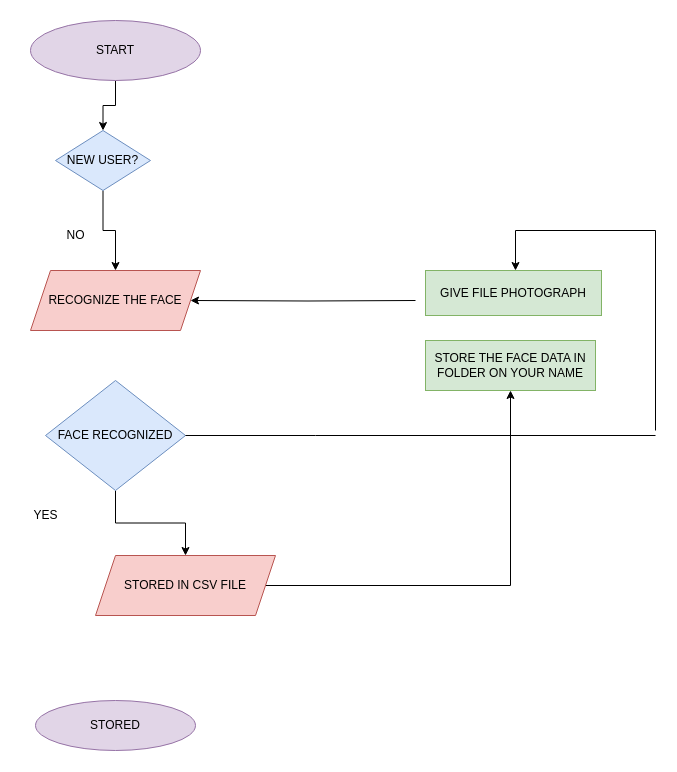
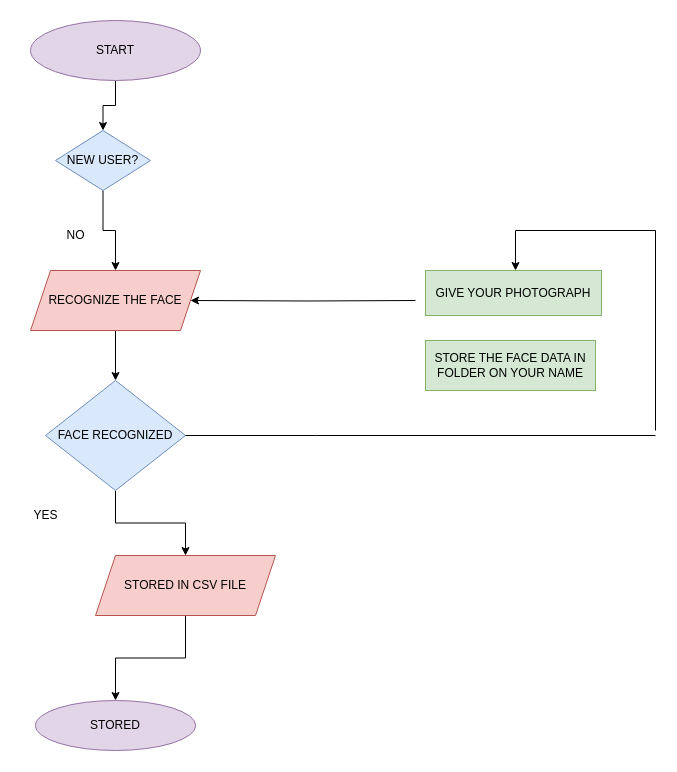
node "GIVE FILE PHOTOGRAPH": label "GIVE FILE PHOTOGRAPH" -> "GIVE YOUR PHOTOGRAPH"
edge "RECOGNIZE THE FACE" -> "FACE RECOGNIZED": added
edge "STORED IN CSV FILE" -> "STORE THE FACE DATA IN FOLDER ON YOUR NAME": now "STORED IN CSV FILE" -> "STORED"
